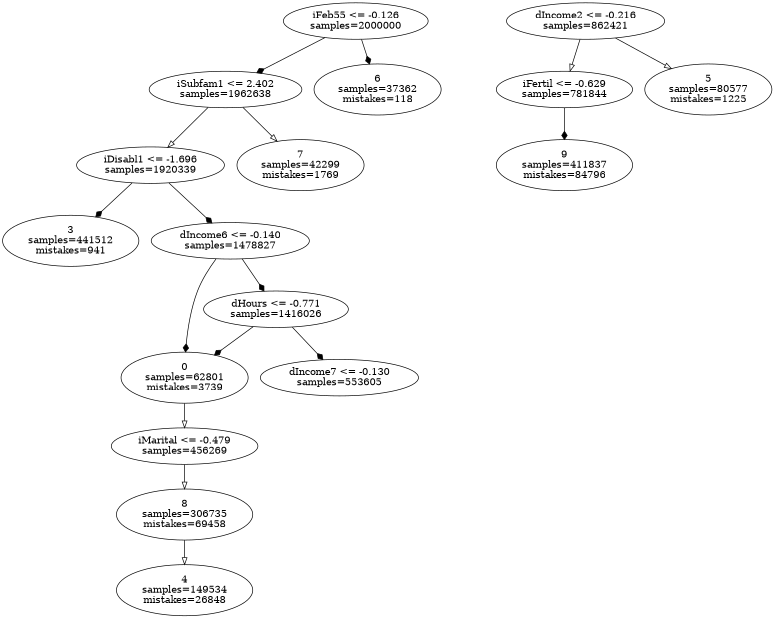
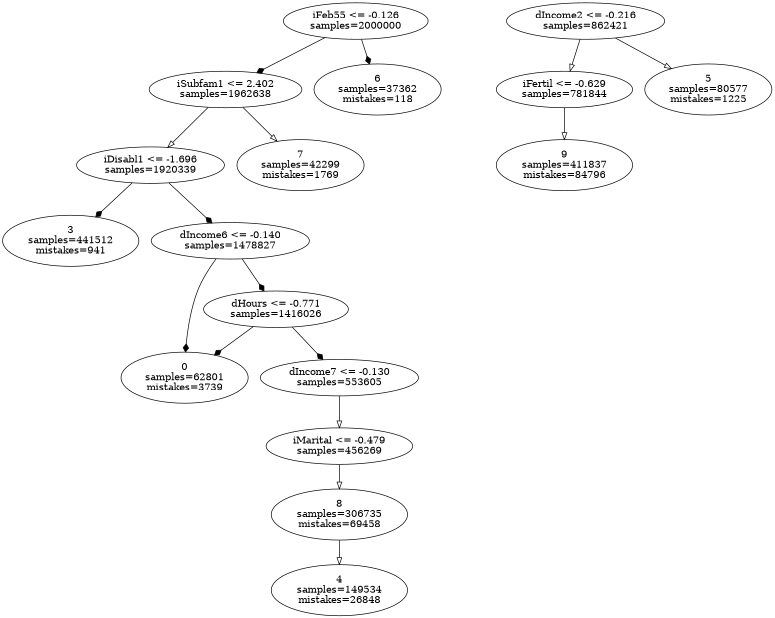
edge "iFertil <= -0.629 samples=781844" -> "9 samples=411837 mistakes=84796": arrowhead diamond -> onormal
edge "0 samples=62801 mistakes=3739" -> "iMarital <= -0.479 samples=456269": now "dIncome7 <= -0.130 samples=553605" -> "iMarital <= -0.479 samples=456269"
